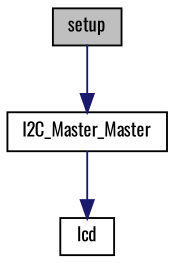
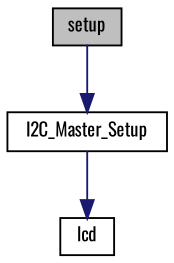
node "I2C_Master_Master": label "I2C_Master_Master" -> "I2C_Master_Setup"
